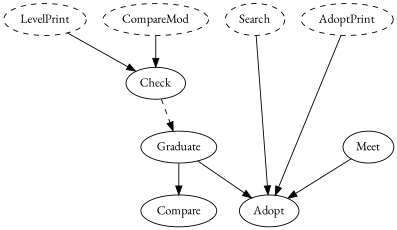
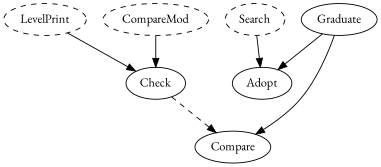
node "AdoptPrint": removed
edge "Check" -> "Graduate": now "Check" -> "Compare"
node "Meet": removed
